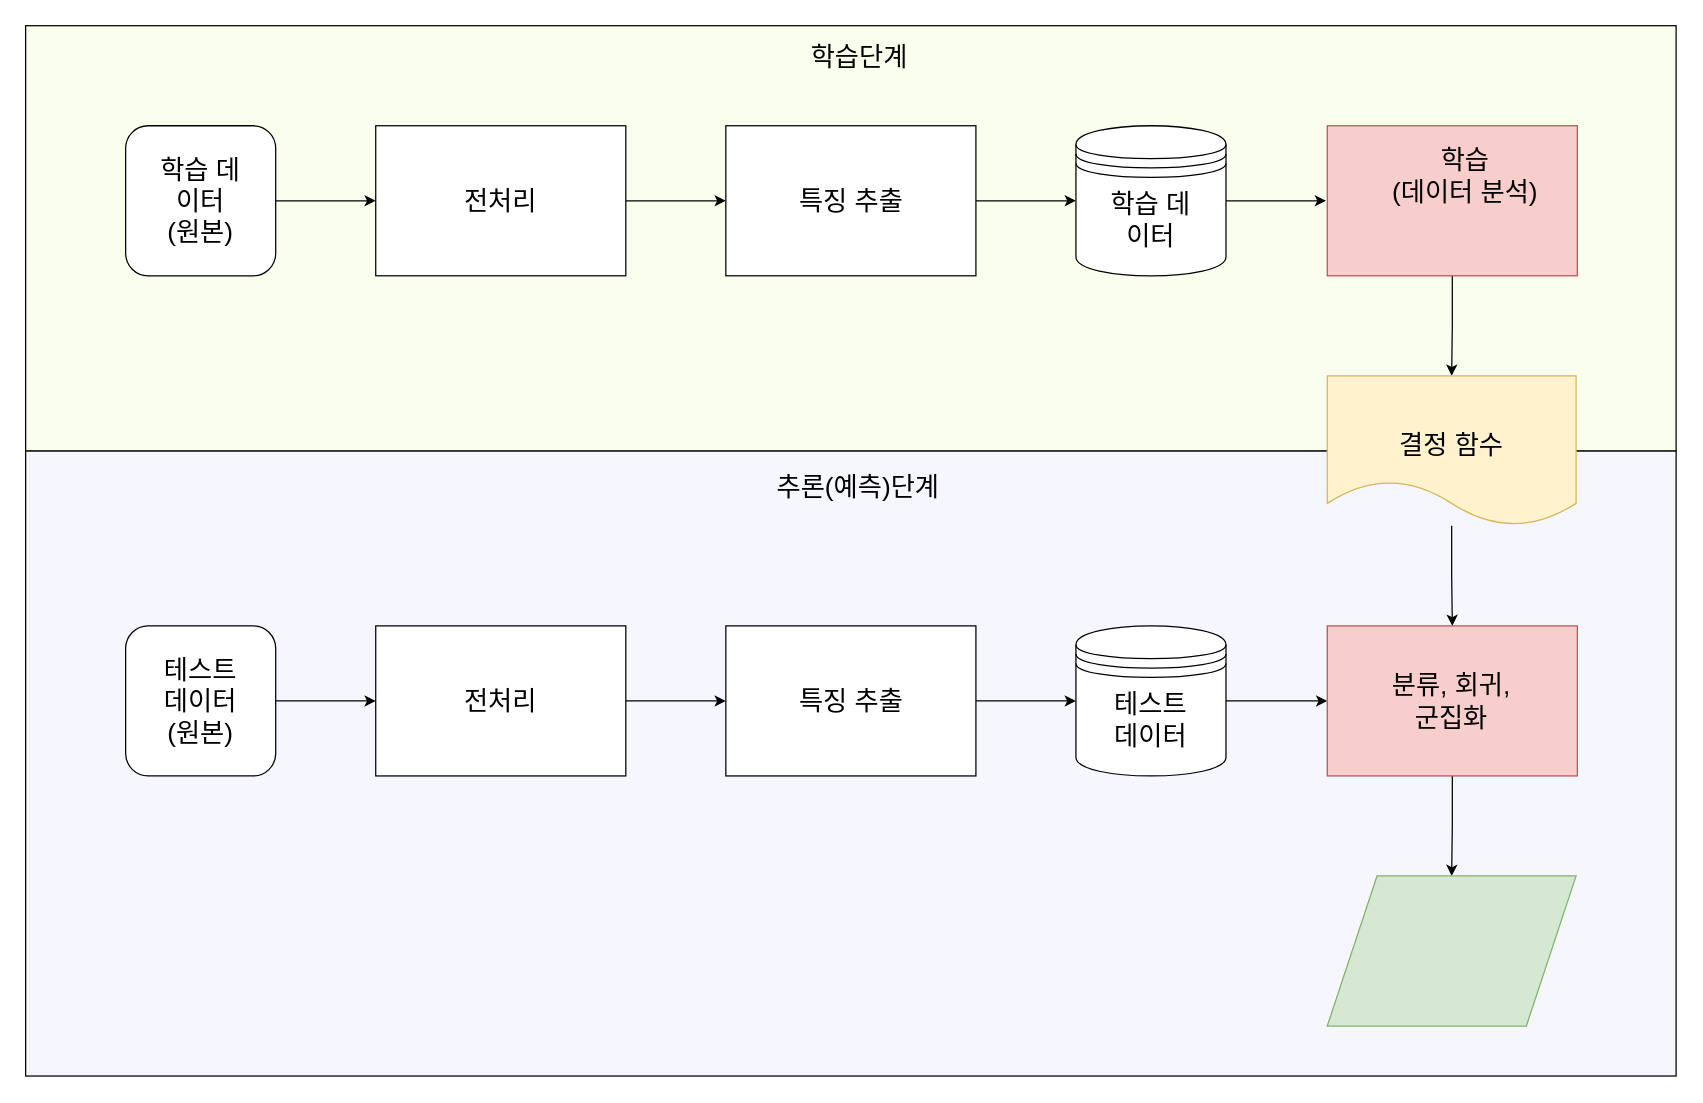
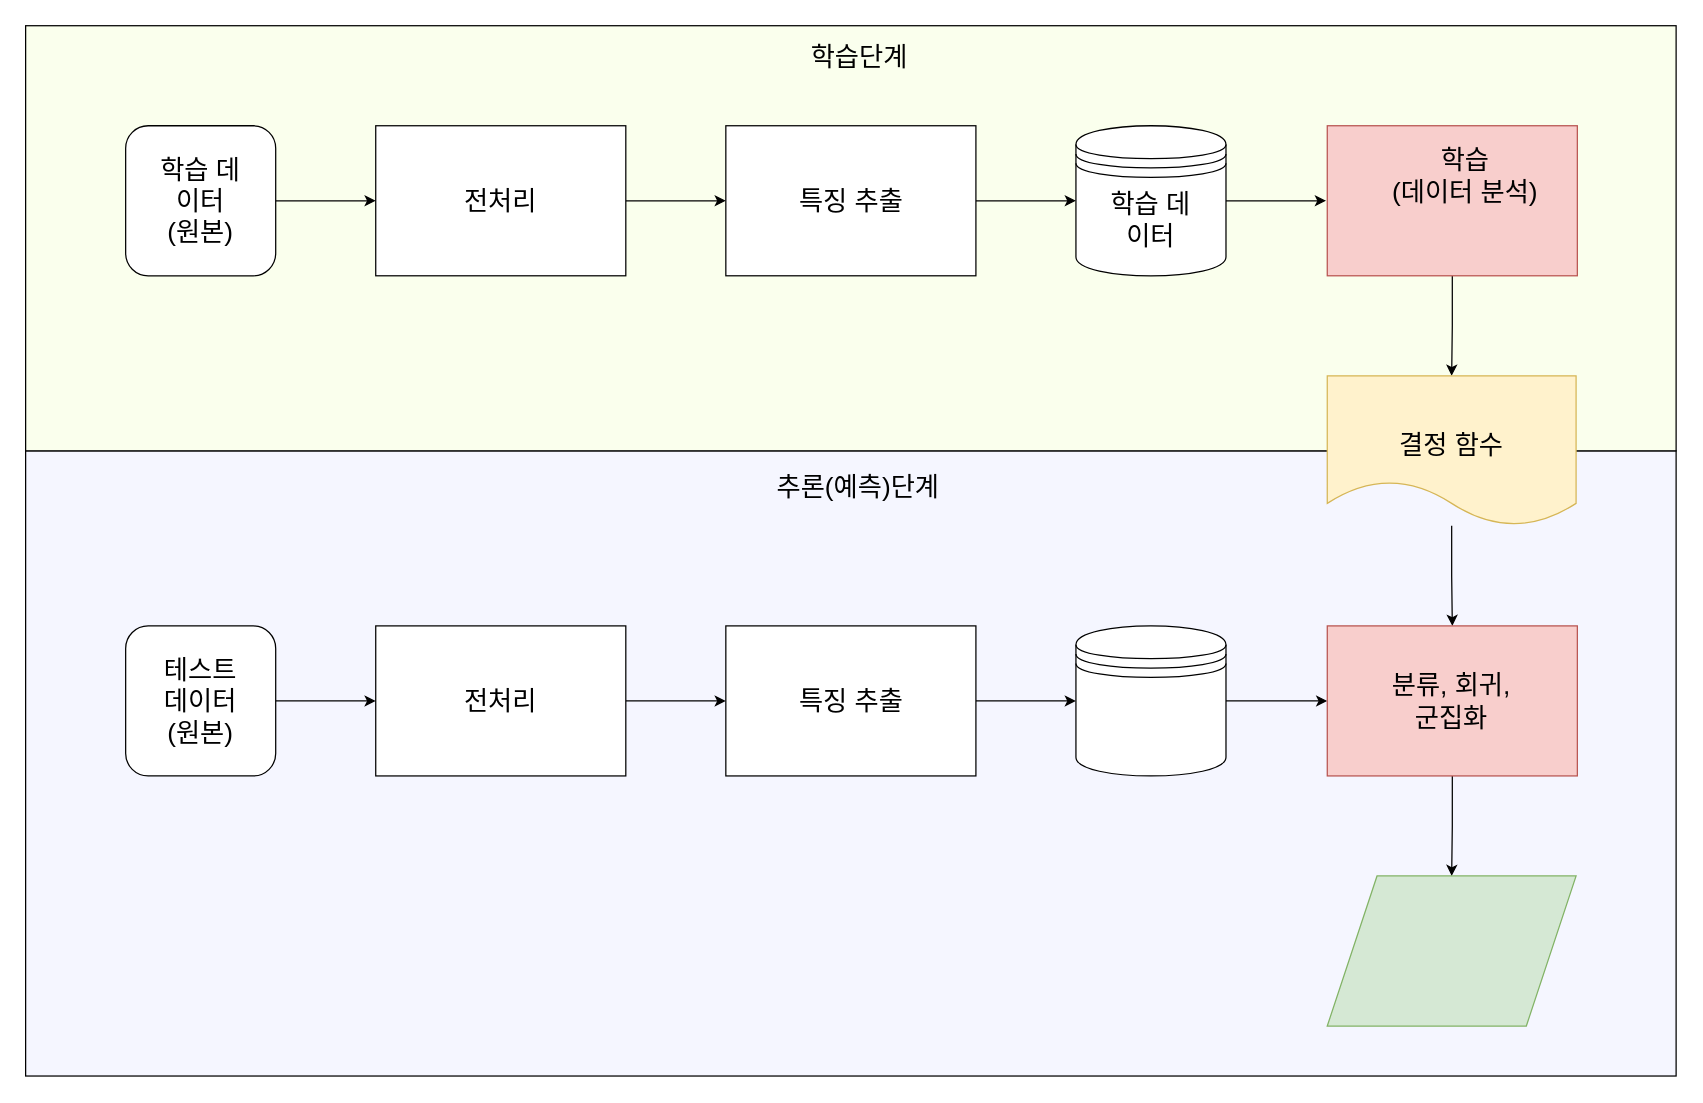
node "테스트 데이터": removed
